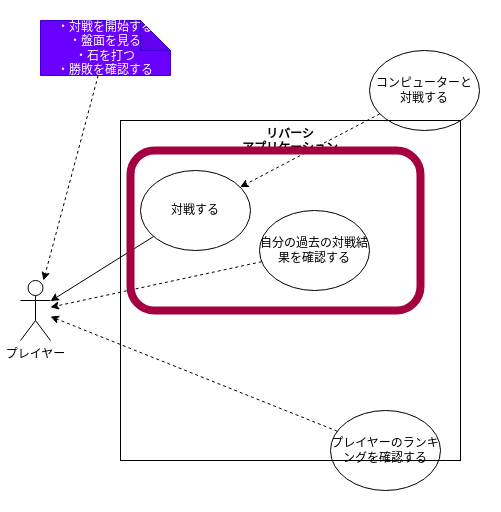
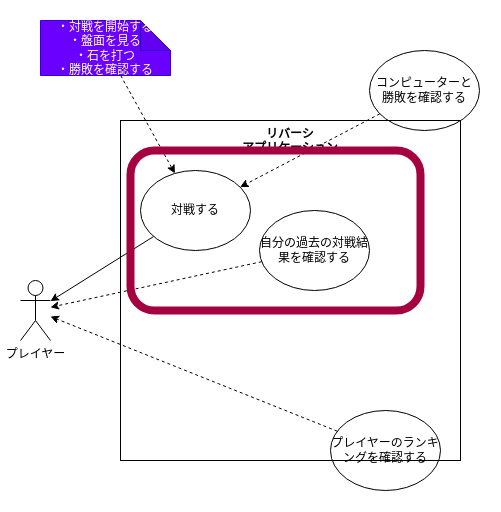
node "コンピューターと 対戦する": label "コンピューターと 対戦する" -> "コンピューターと 勝敗を確認する"
edge "・対戦を開始する ・盤面を見る ・石を打つ ・勝敗を確認する" -> "プレイヤー": now "・対戦を開始する ・盤面を見る ・石を打つ ・勝敗を確認する" -> "対戦する"
